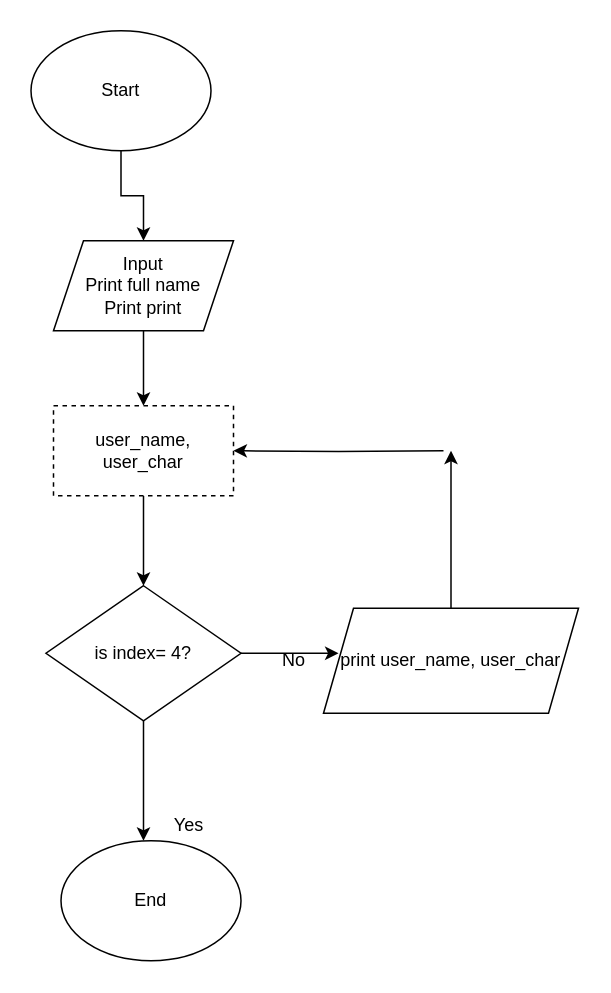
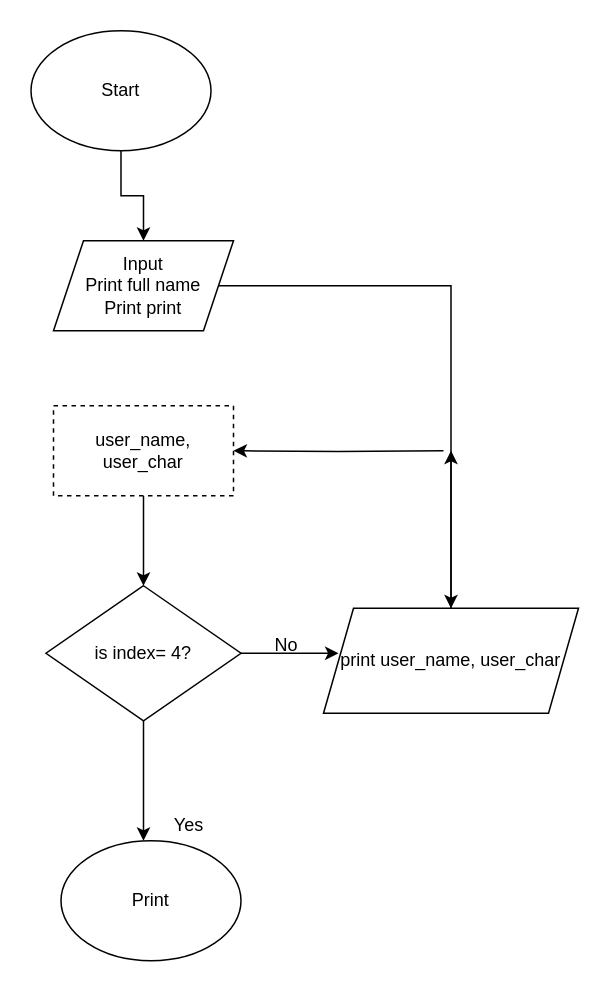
edge "Input Print full name Print print" -> "user_name, user_char": now "Input Print full name Print print" -> "print user_name, user_char"
node "No": moved (293, 661) -> (286, 646)
node "End": label "End" -> "Print"
